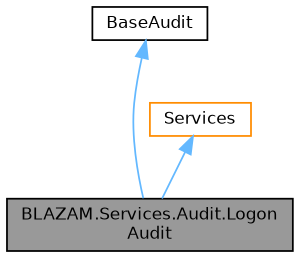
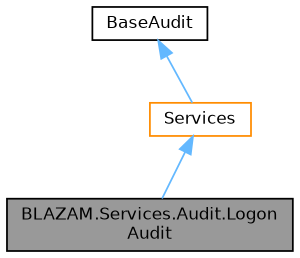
edge "BLAZAM.Services.Audit.Logon Audit" -> "BaseAudit": now "Services" -> "BaseAudit"
